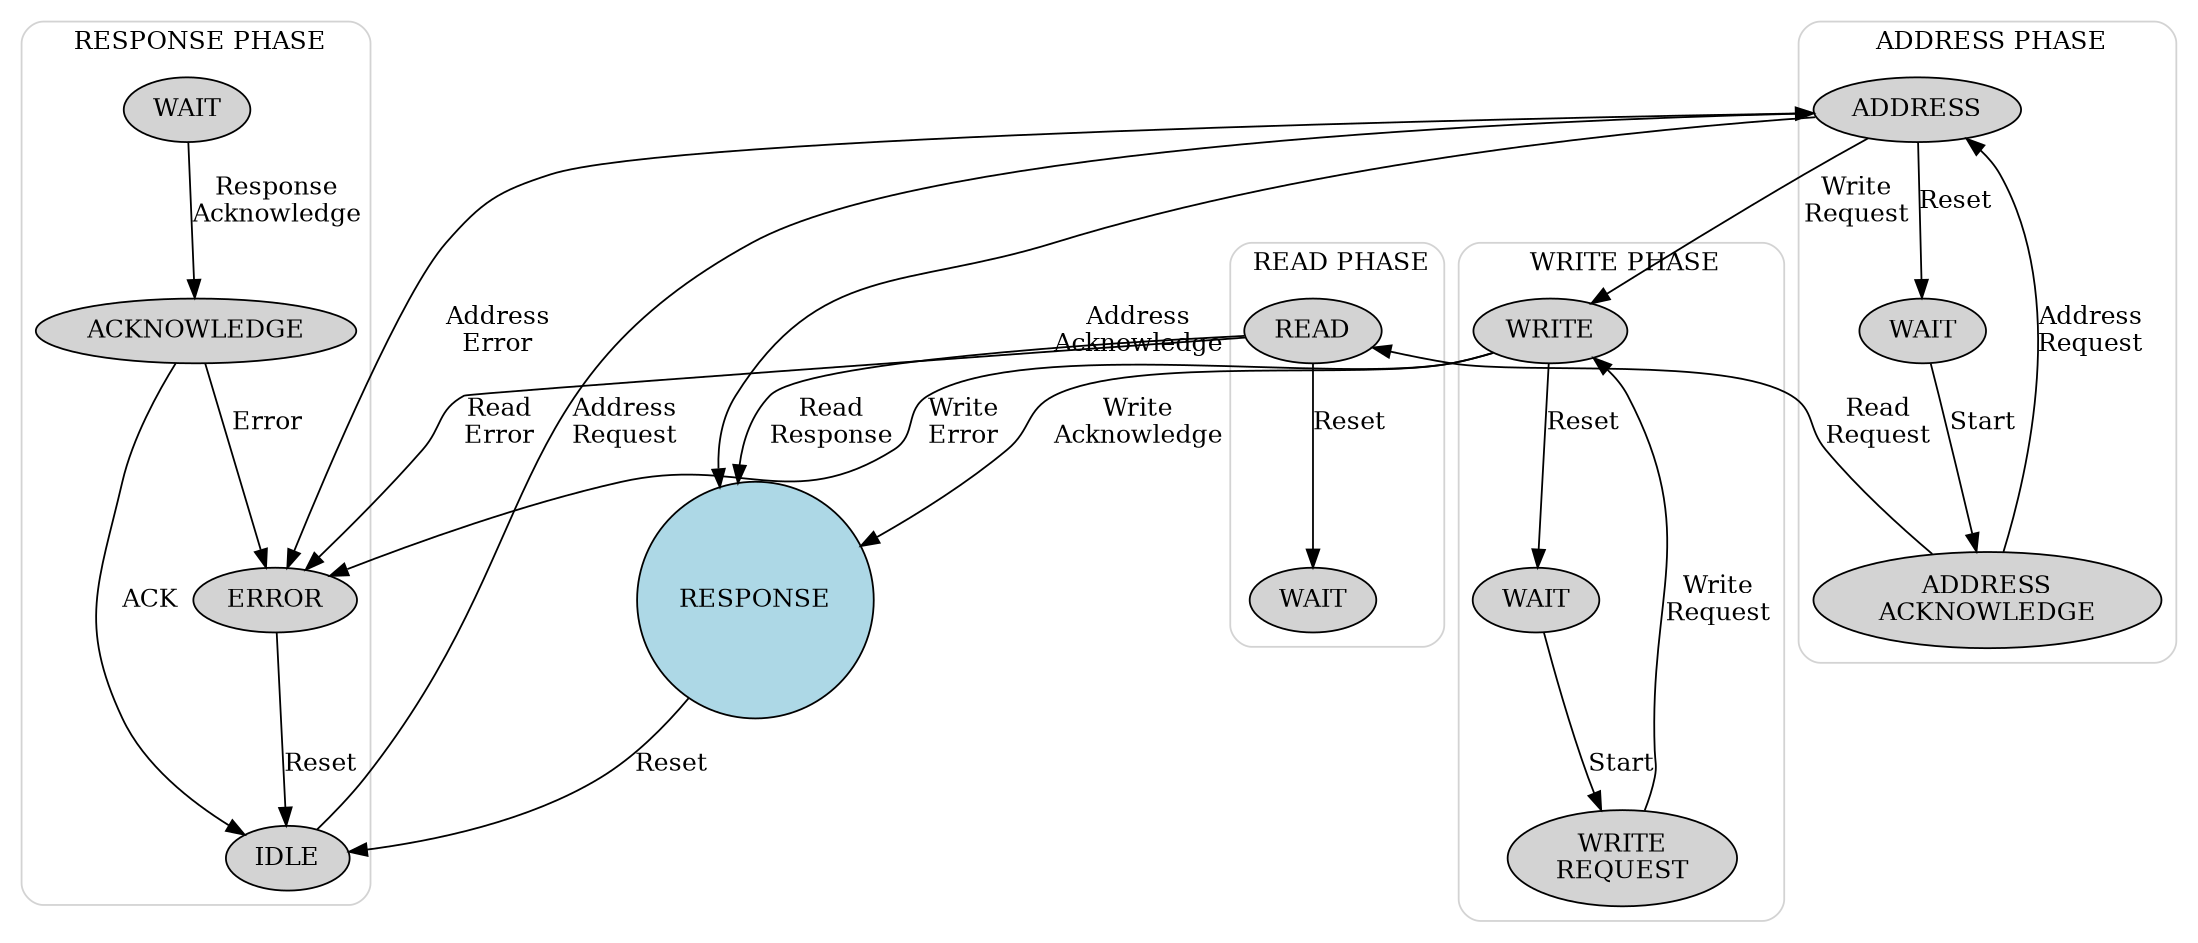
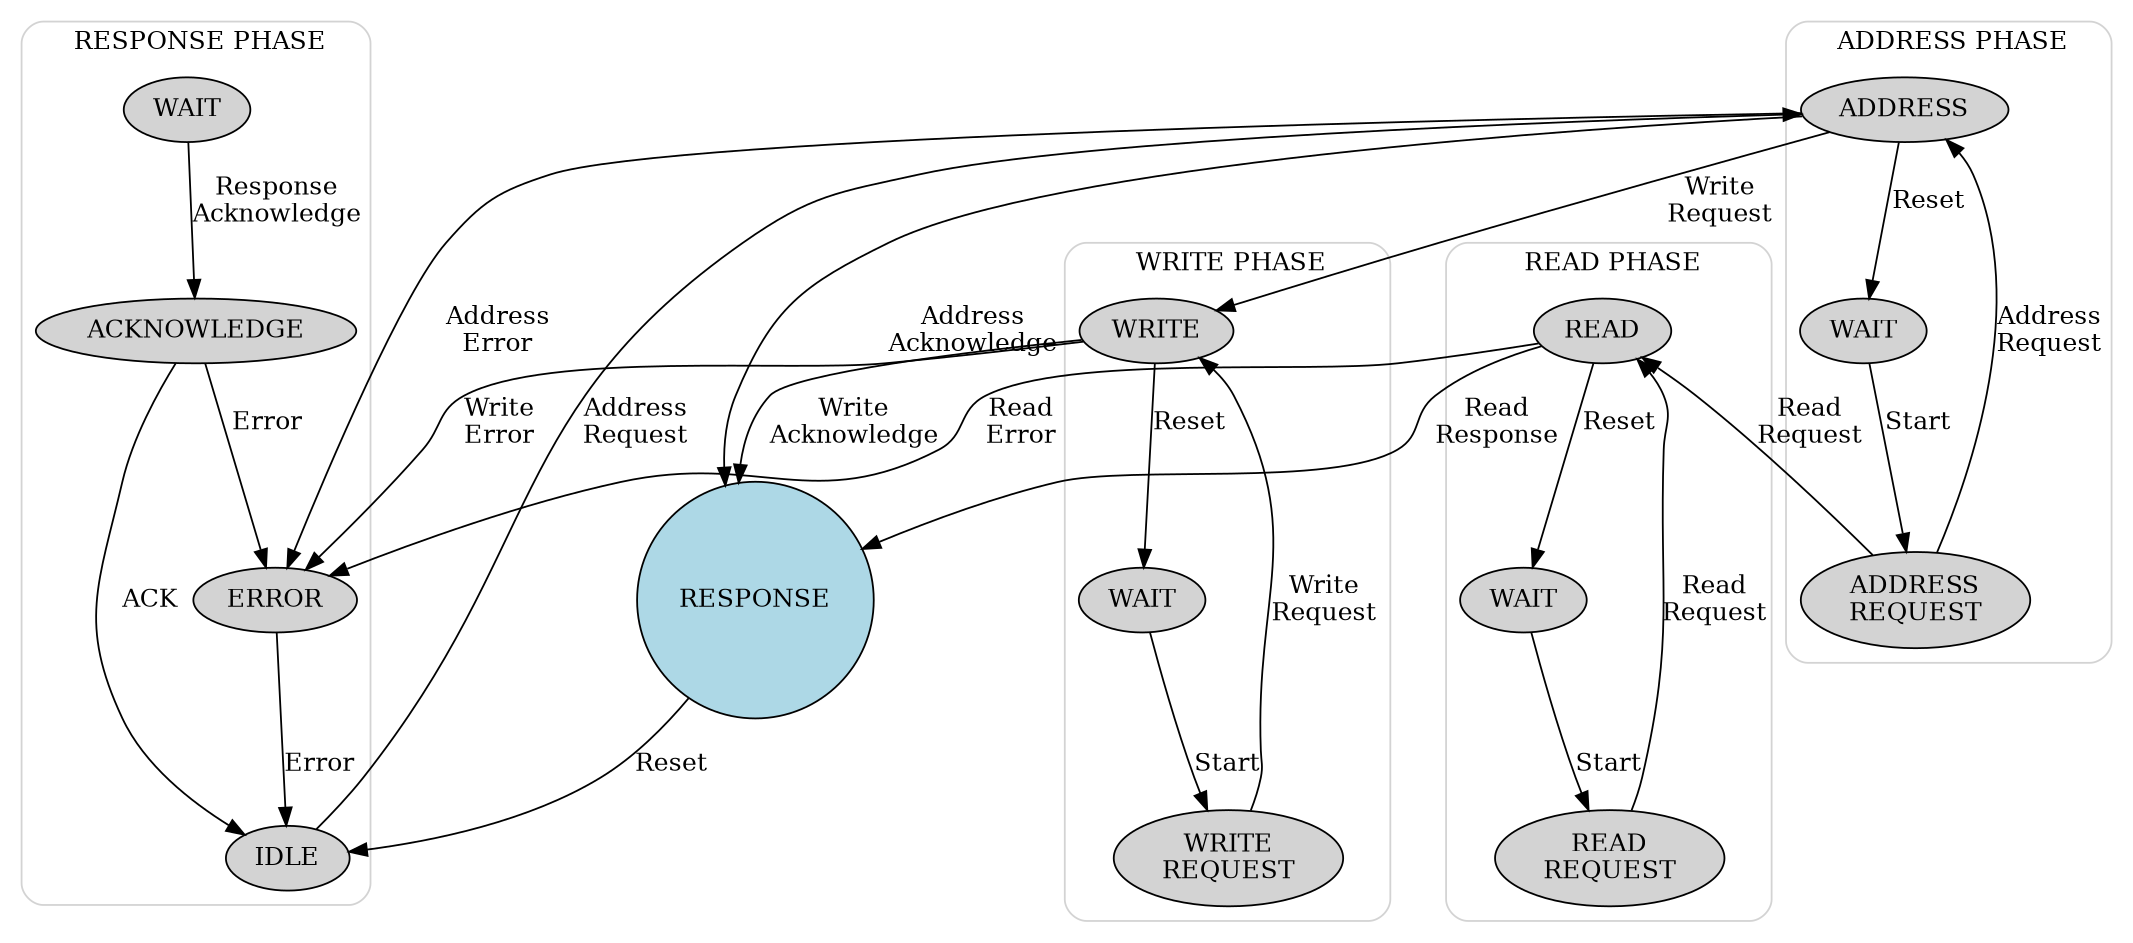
node "ADDRESS ACKNOWLEDGE": label "ADDRESS ACKNOWLEDGE" -> "ADDRESS REQUEST"
edge "ERROR" -> "IDLE": label "Reset" -> "Error"
node "READ REQUEST": added
